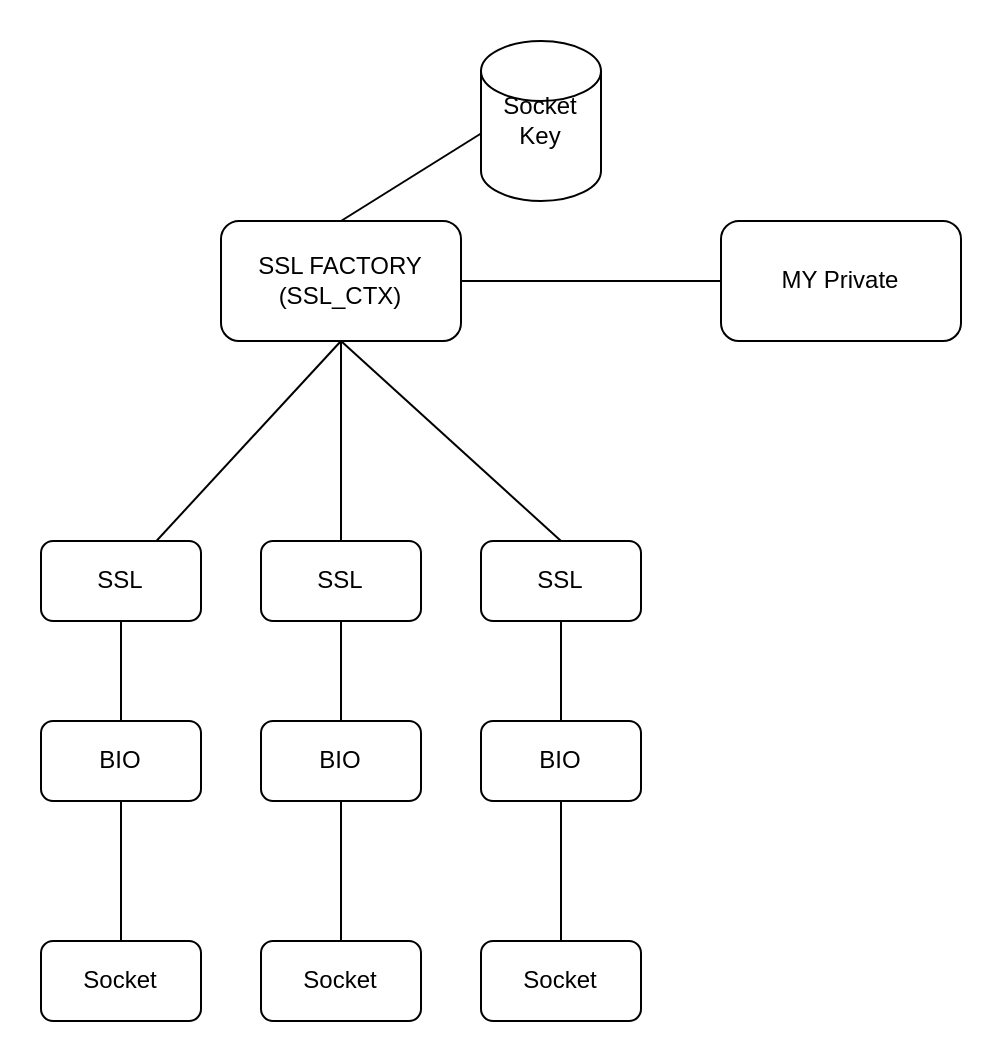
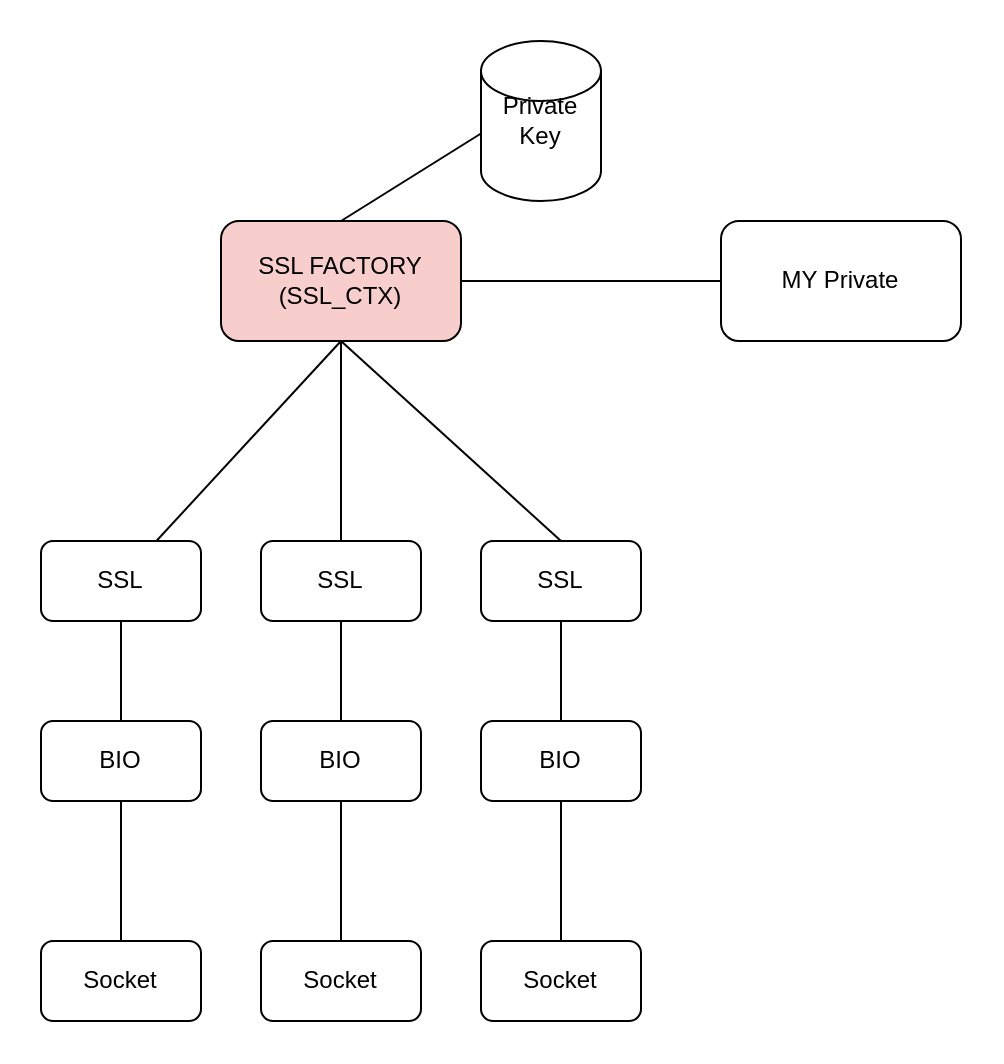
node "Socket Key": label "Socket Key" -> "Private Key"
node "SSL FACTORY (SSL_CTX)": fillcolor #ffffff -> #f8cecc
